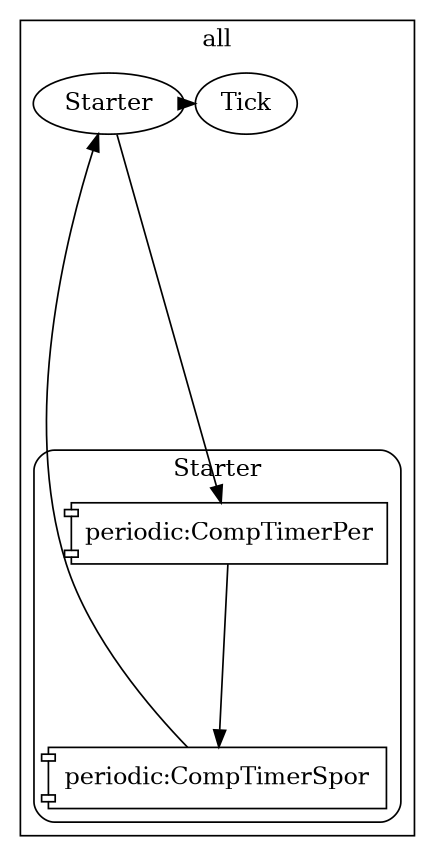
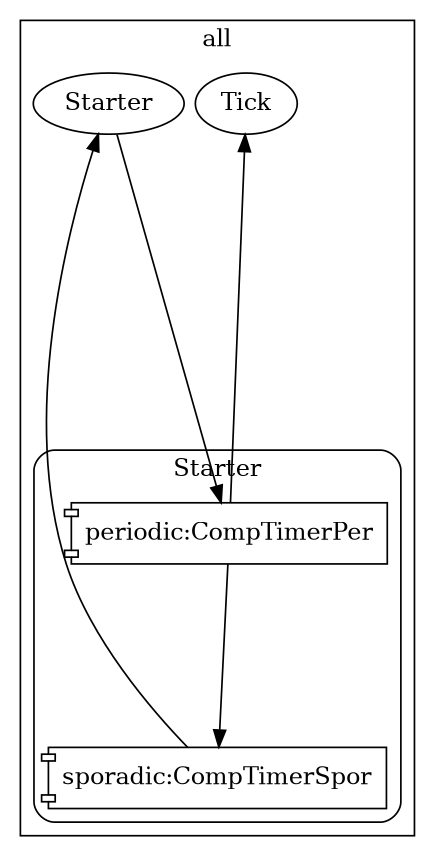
edge "Starter" -> "Tick": now "periodic:CompTimerPer" -> "Tick"
node "periodic:CompTimerSpor": label "periodic:CompTimerSpor" -> "sporadic:CompTimerSpor"
